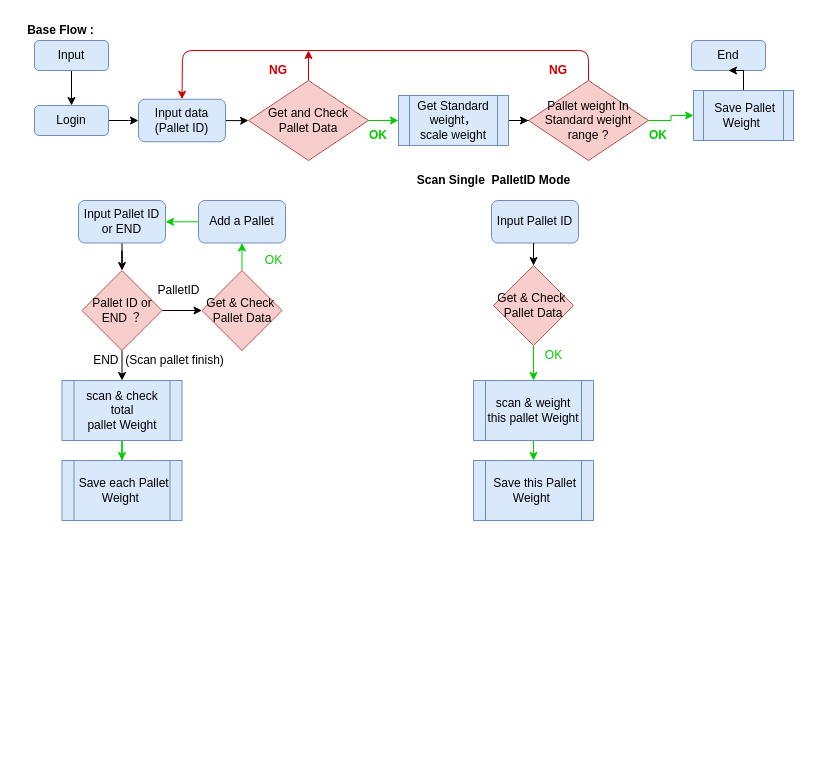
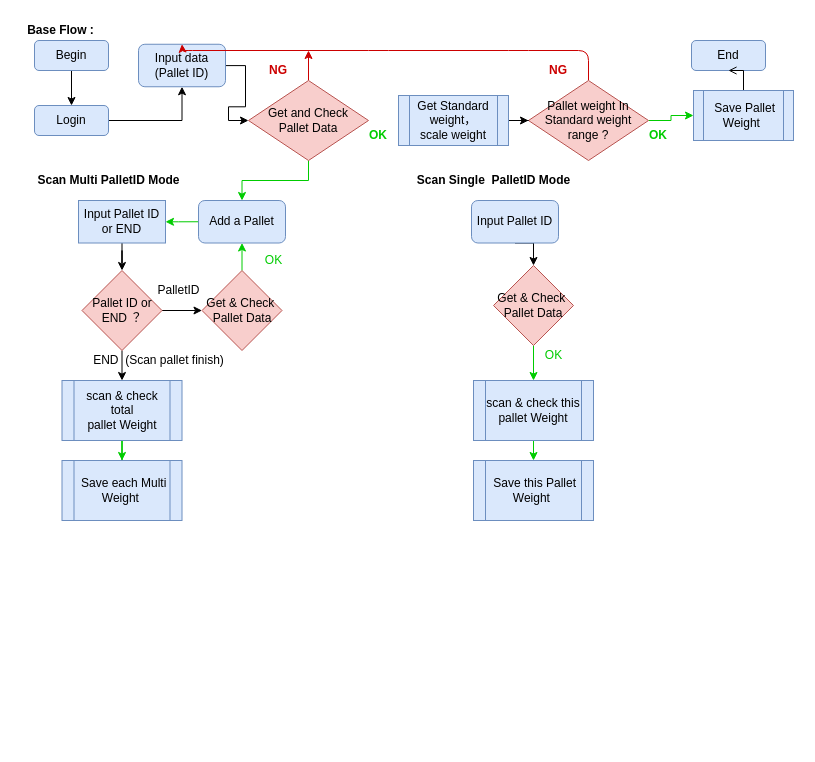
node "Input": label "Input" -> "Begin"
edge "Save Pallet Weight" -> "End": arrowhead classic -> open
node "Input data (Pallet ID)": moved (182, 121) -> (182, 66)
edge "Get and Check Pallet Data" -> "Get Standard weight， scale weight": now "Get and Check Pallet Data" -> "Add a Pallet"
node "Scan Multi PalletID Mode": added
node "Input Pallet ID or END": shape rounded rectangle -> rectangle
node "Input Pallet ID": moved (535, 222) -> (515, 222)
node "scan & weight this pallet Weight": label "scan & weight this pallet Weight" -> "scan & check this pallet Weight"
node "Save each Pallet Weight": label "Save each Pallet Weight" -> "Save each Multi Weight"
